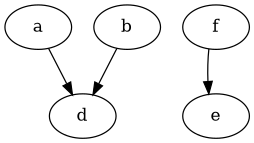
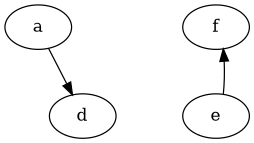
node "b": removed
edge "f" -> "e": reversed
